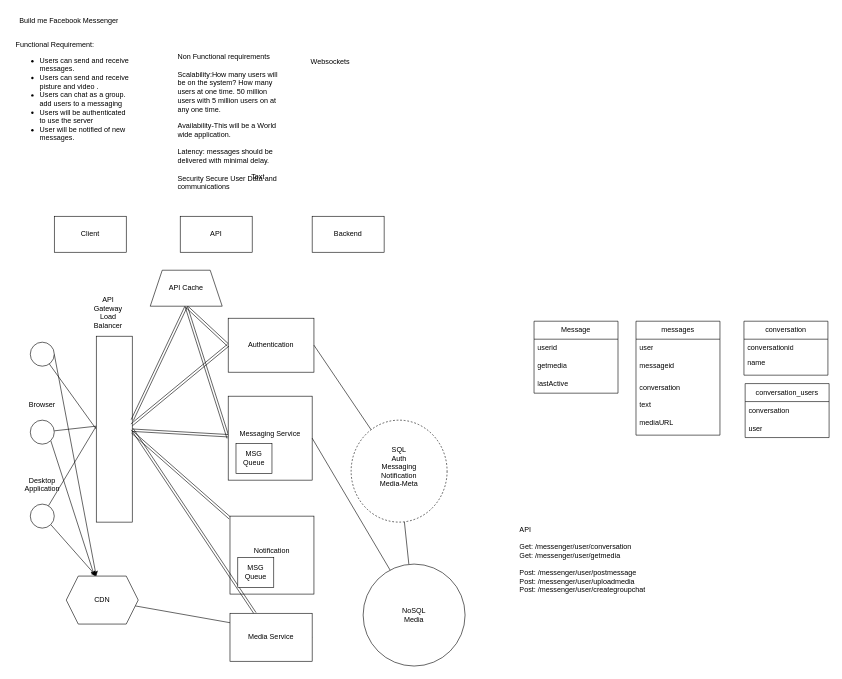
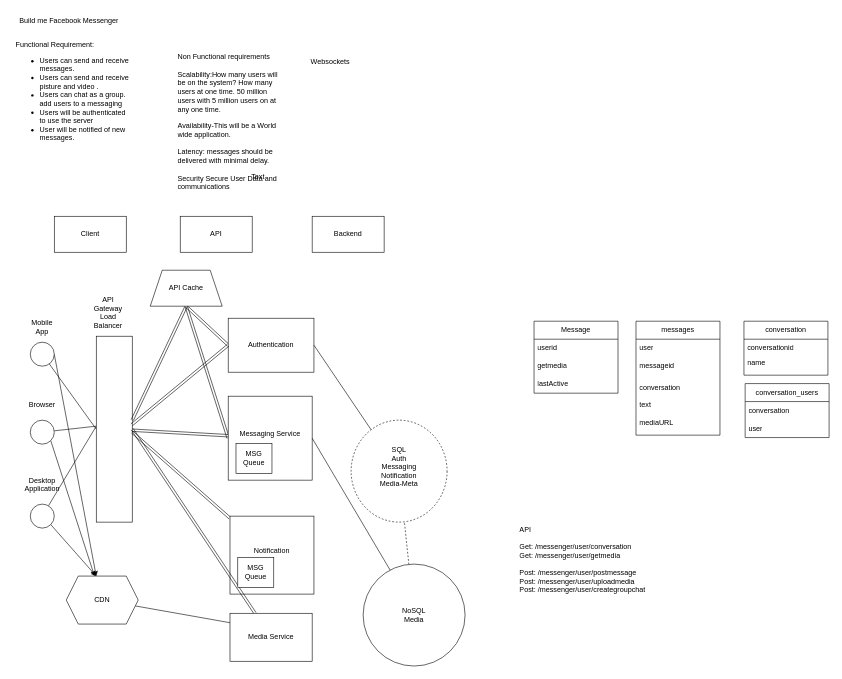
node "Mobile App": added
edge "SQL Auth Messaging Notification Media-Meta" -- "NoSQL Media": style solid -> dashed
